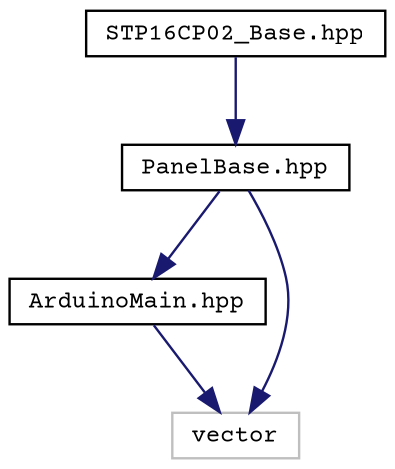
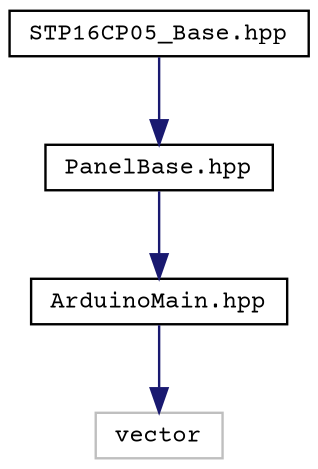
node "STP16CP02_Base.hpp": label "STP16CP02_Base.hpp" -> "STP16CP05_Base.hpp"
edge "PanelBase.hpp" -> "vector": removed
